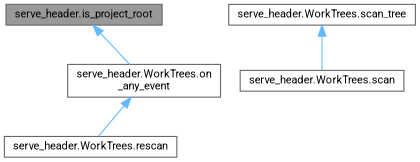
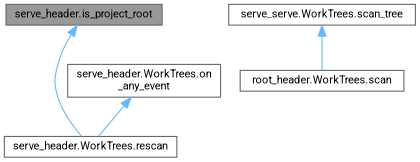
node "serve_header.WorkTrees.scan_tree": label "serve_header.WorkTrees.scan_tree" -> "serve_serve.WorkTrees.scan_tree"
edge "serve_header.WorkTrees.on _any_event" -> "serve_header.is_project_root": now "serve_header.WorkTrees.rescan" -> "serve_header.is_project_root"
node "serve_header.WorkTrees.scan": label "serve_header.WorkTrees.scan" -> "root_header.WorkTrees.scan"
